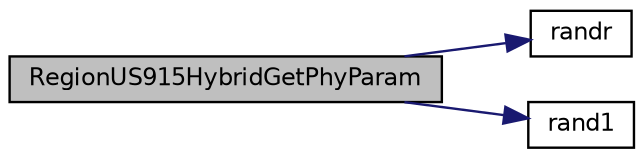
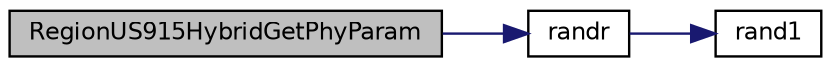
edge "RegionUS915HybridGetPhyParam" -> "rand1": now "randr" -> "rand1"
